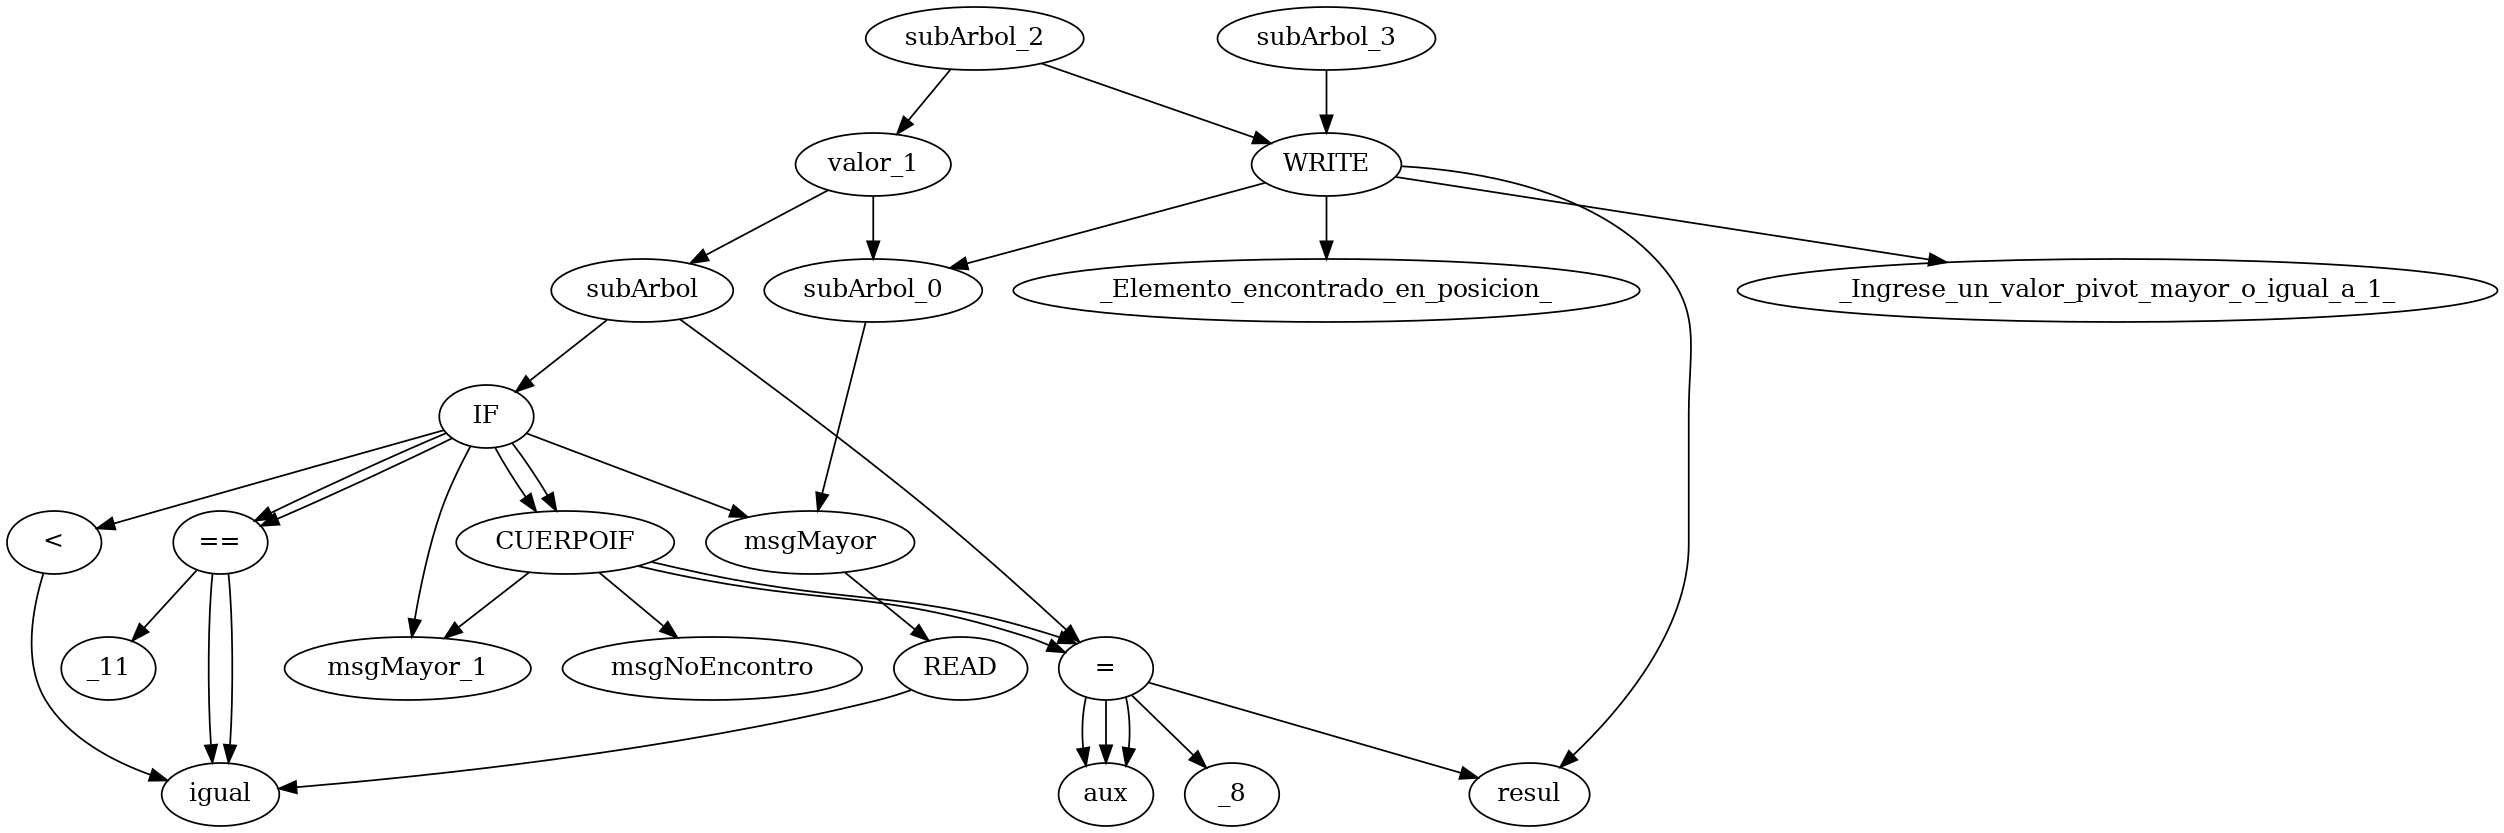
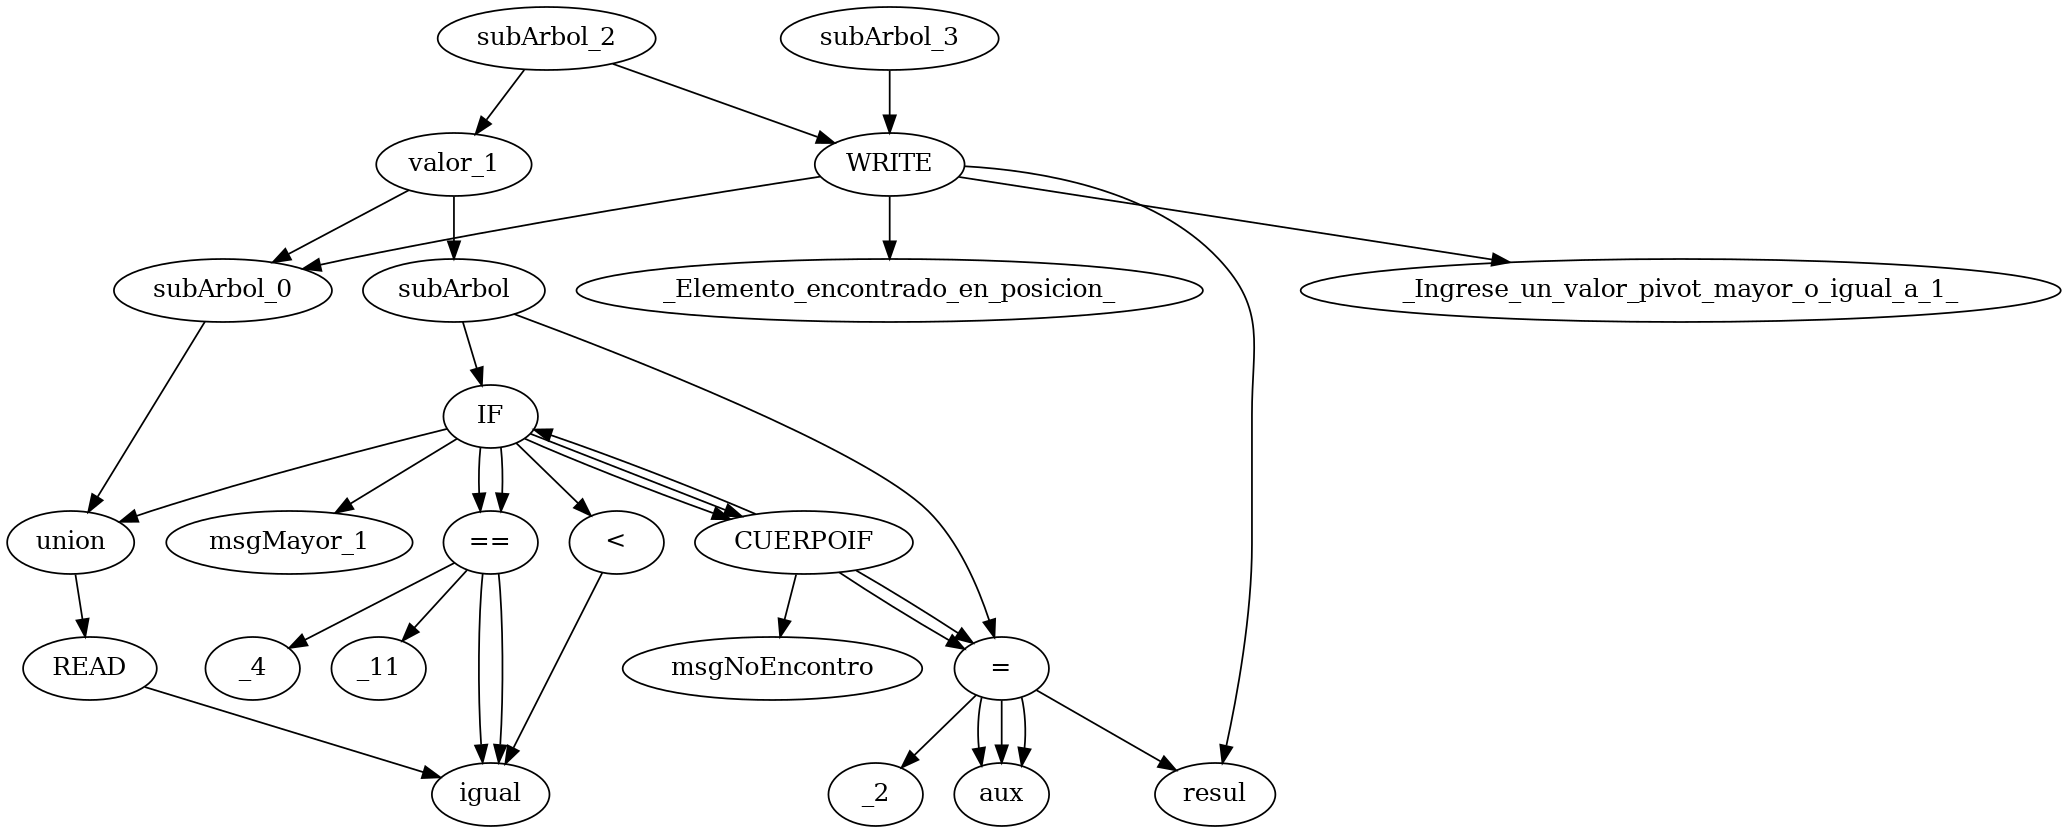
node "msgMayor": label "msgMayor" -> "union"
edge "CUERPOIF" -> "msgMayor_1": now "CUERPOIF" -> "IF"
node "_4": added
node "_8": label "_8" -> "_2"
